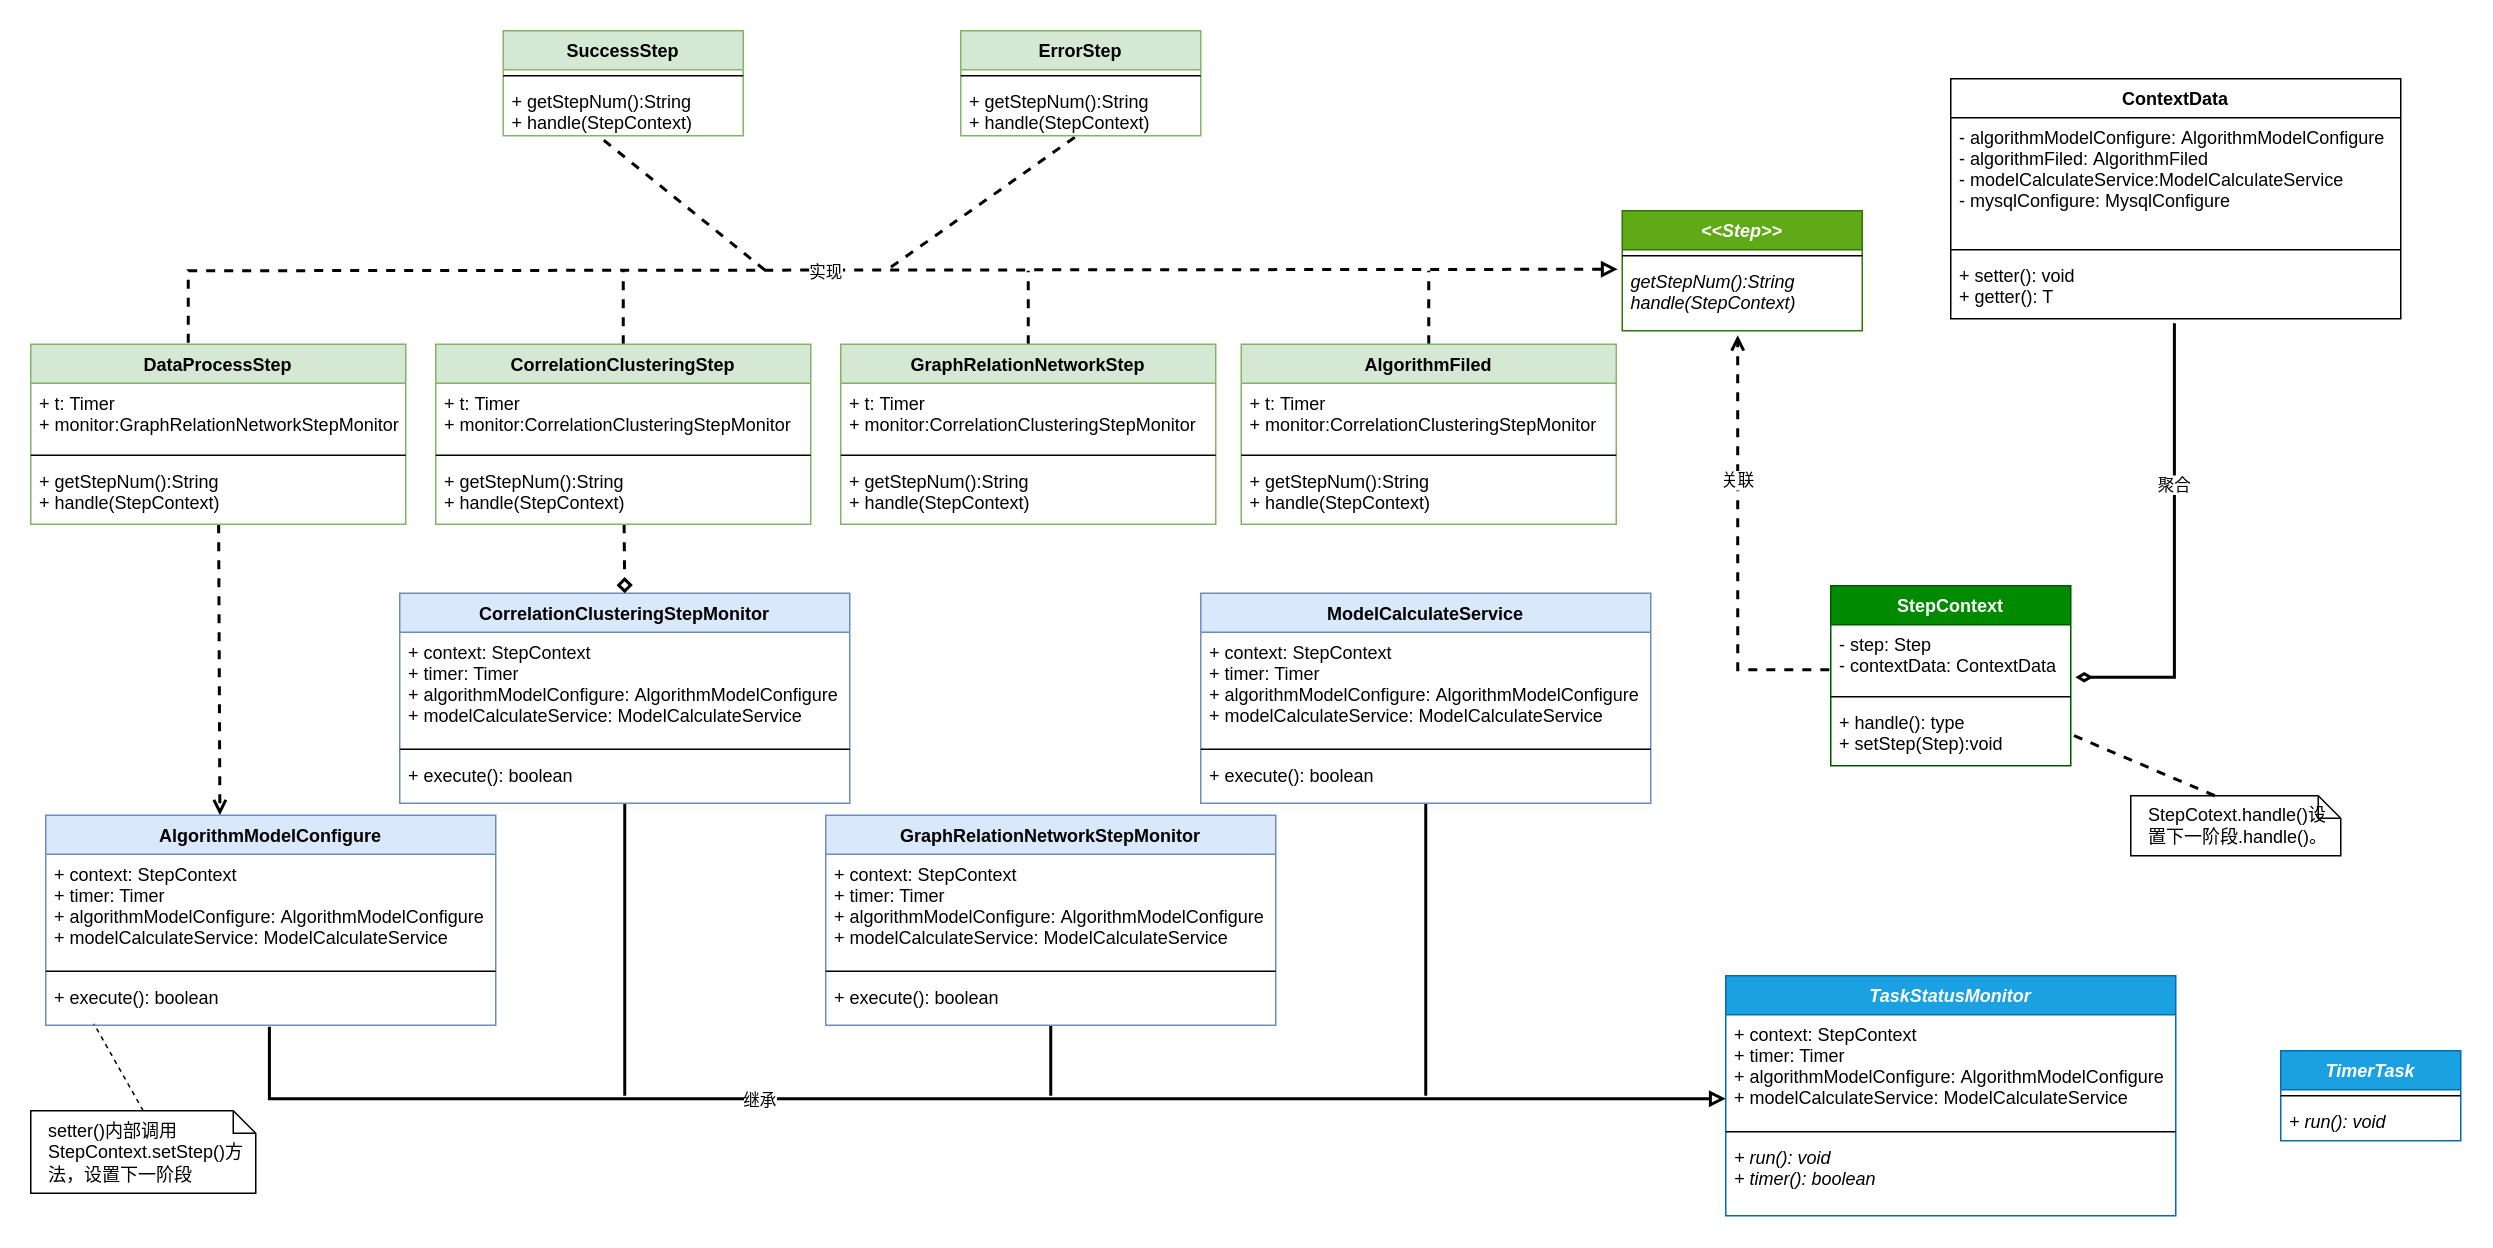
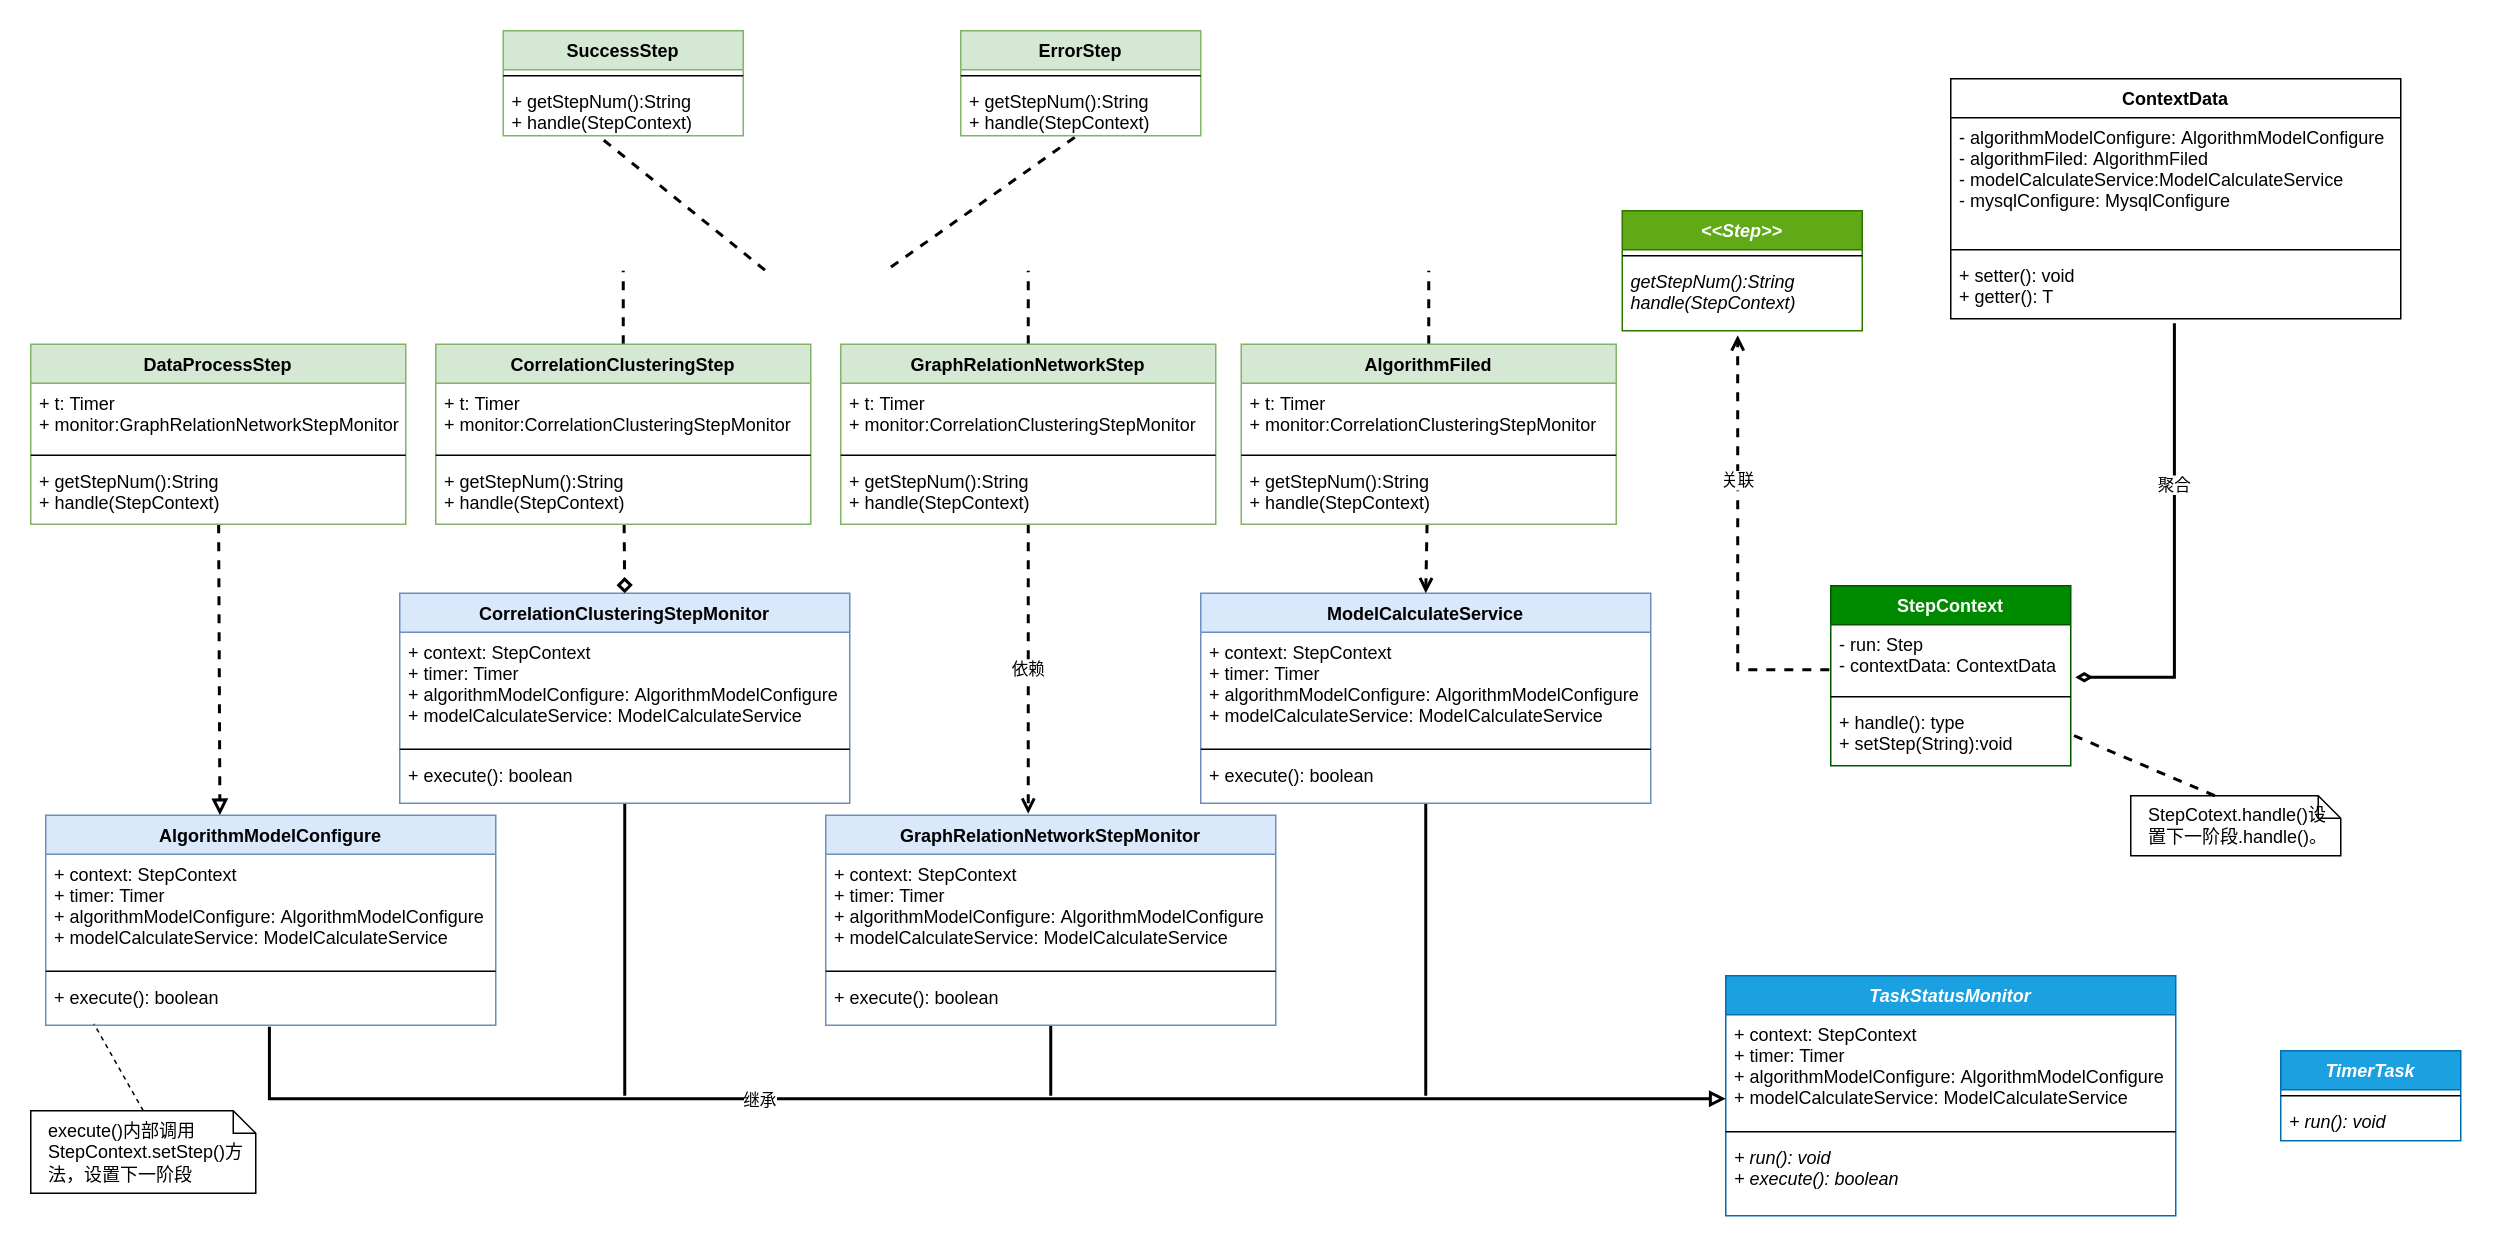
edge "DataProcessStep" -> "getStepNum():String handle(StepContext)": removed, label "实现"
edge "AlgorithmFiled" -> "ModelCalculateService": added
node "- step: Step - contextData: ContextData": label "- step: Step - contextData: ContextData" -> "- run: Step - contextData: ContextData"
edge "GraphRelationNetworkStep" -> "GraphRelationNetworkStepMonitor": added, label "依赖"
node "+ handle(): type + setStep(Step):void": label "+ handle(): type + setStep(Step):void" -> "+ handle(): type + setStep(String):void"
edge "DataProcessStep" -> "AlgorithmModelConfigure": arrowhead open -> block
node "setter()内部调用StepContext.setStep()方法，设置下一阶段": label "setter()内部调用StepContext.setStep()方法，设置下一阶段" -> "execute()内部调用StepContext.setStep()方法，设置下一阶段"
node "+ run(): void + timer(): boolean": label "+ run(): void + timer(): boolean" -> "+ run(): void + execute(): boolean"
